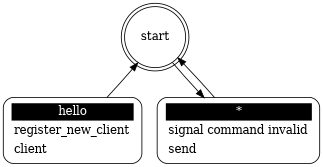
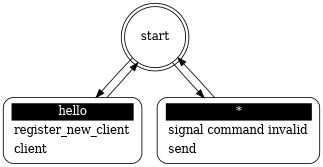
edge "start" -> "hello": added
